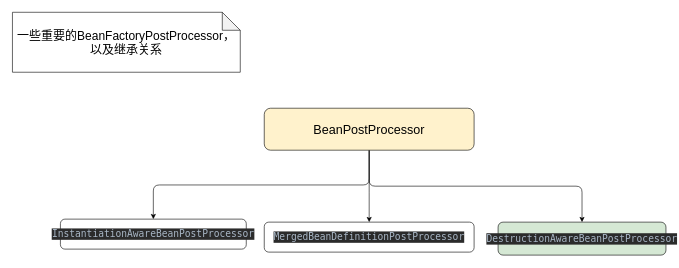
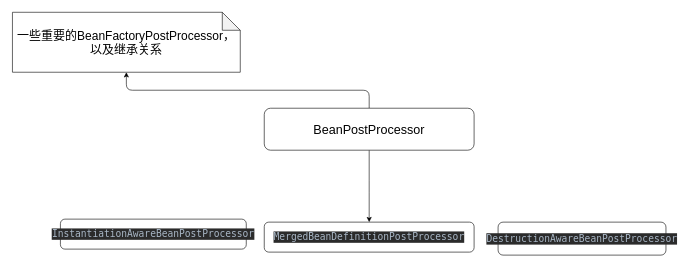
node "BeanPostProcessor": fillcolor #fff2cc -> #ffffff
edge "BeanPostProcessor" -> "DestructionAwareBeanPostProcessor": now "BeanPostProcessor" -> "一些重要的BeanFactoryPostProcessor，以及继承关系"
edge "BeanPostProcessor" -> "InstantiationAwareBeanPostProcessor": removed
node "DestructionAwareBeanPostProcessor": fillcolor #d5e8d4 -> #ffffff
